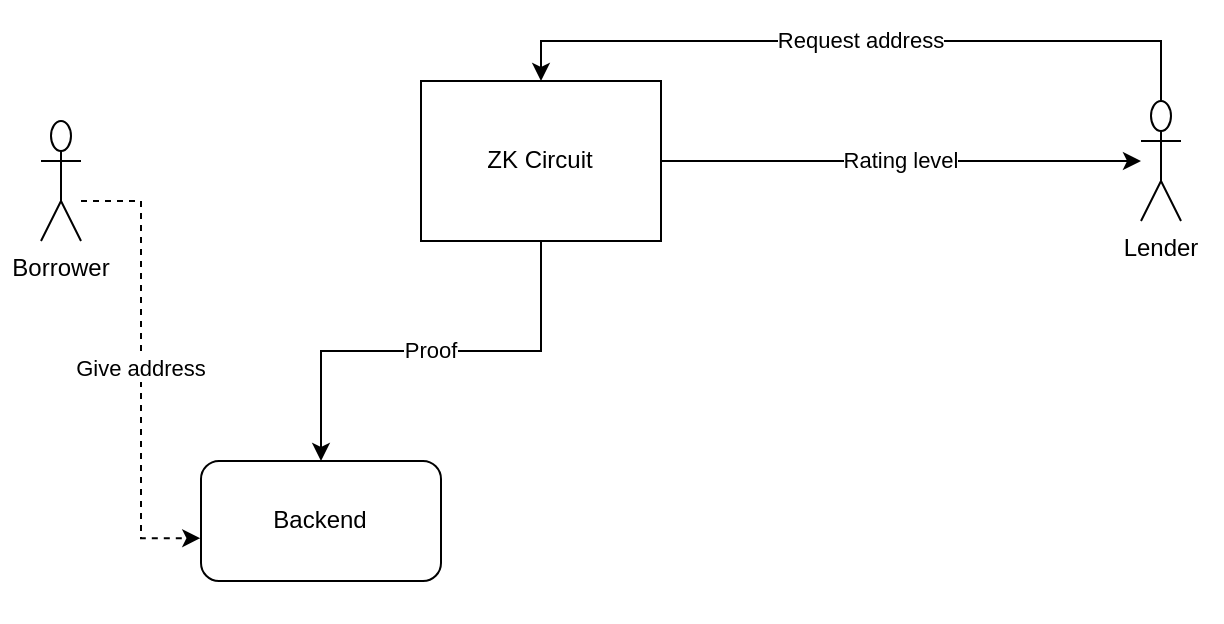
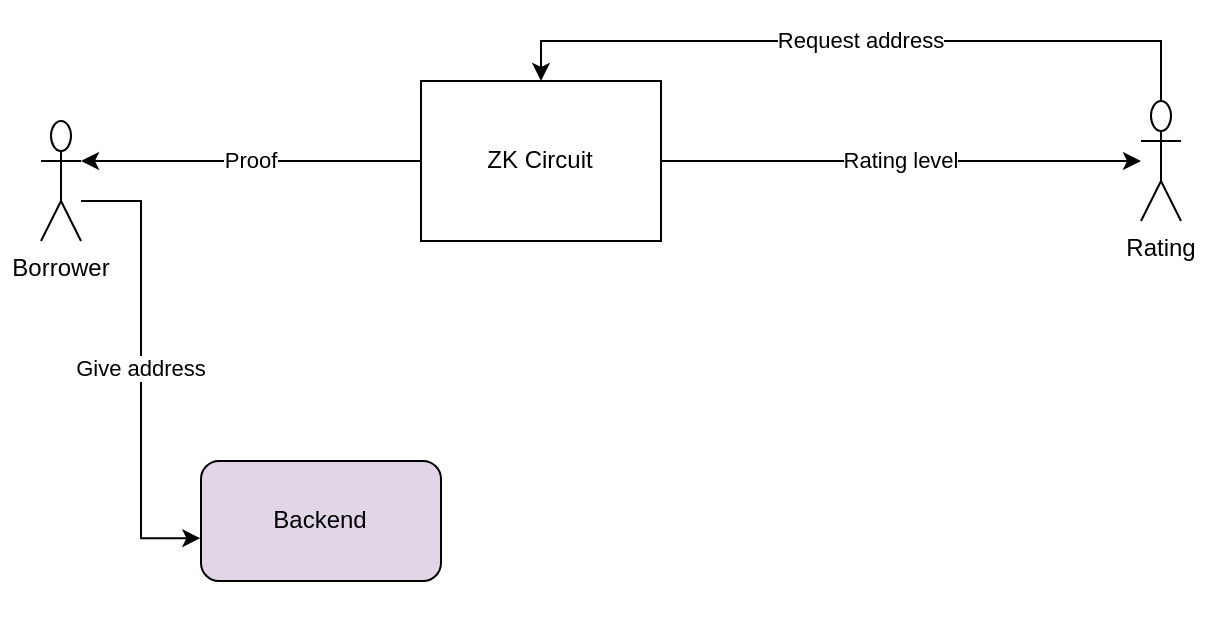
node "Lender": label "Lender" -> "Rating"
edge "Borrower" -> "Backend": style dashed -> solid
edge "ZK Circuit" -> "Backend": now "ZK Circuit" -> "Borrower"
node "Backend": fillcolor #ffffff -> #e1d5e7
